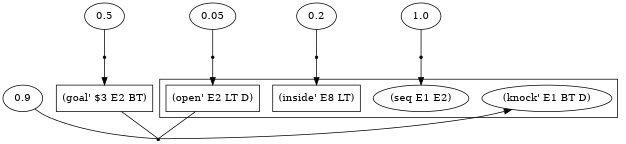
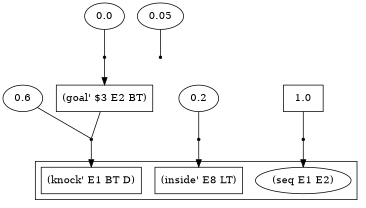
node "0.5": label "0.5" -> "0.0"
node "1.0": shape ellipse -> box
node "0.9": label "0.9" -> "0.6"
node "(open' E2 LT D)": removed
node "(knock' E1 BT D)": shape ellipse -> box
